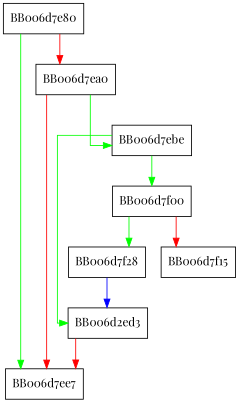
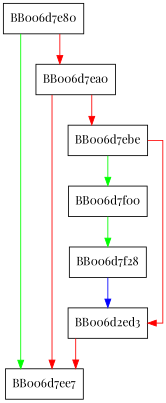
edge "BB006d7ea0" -> "BB006d7ebe": color green -> red
edge "BB006d7ebe" -> "BB006d2ed3": color green -> red
node "BB006d7f15": removed
